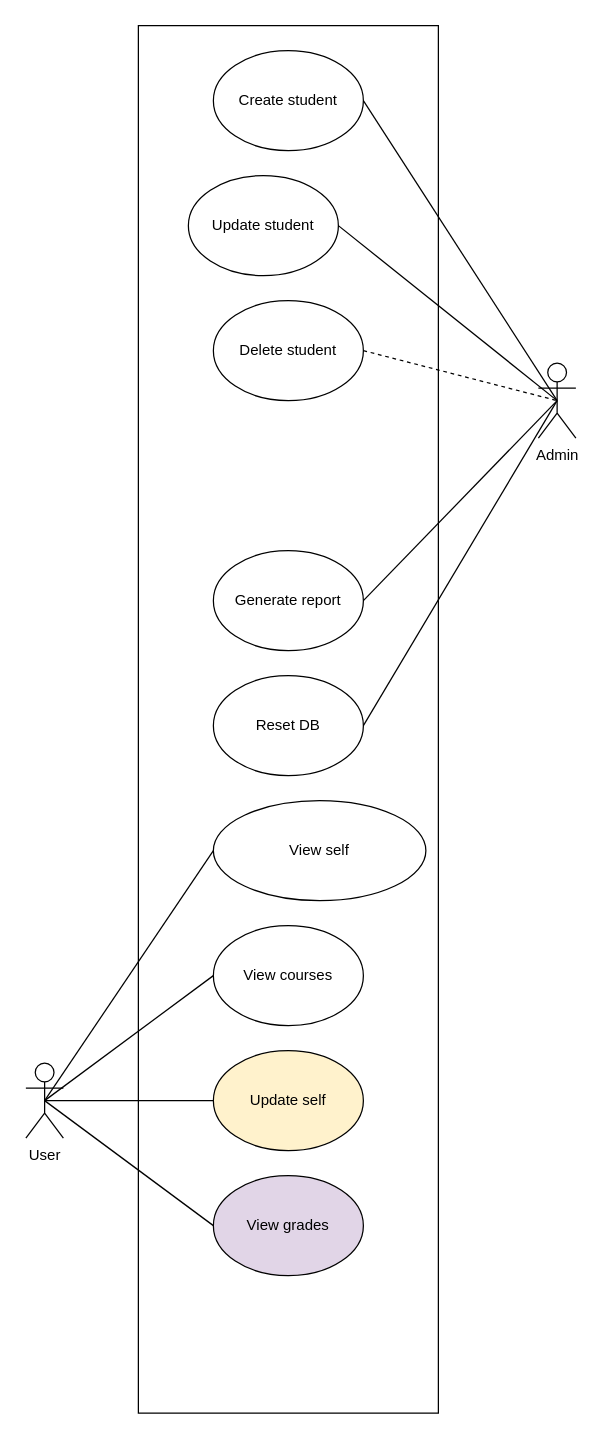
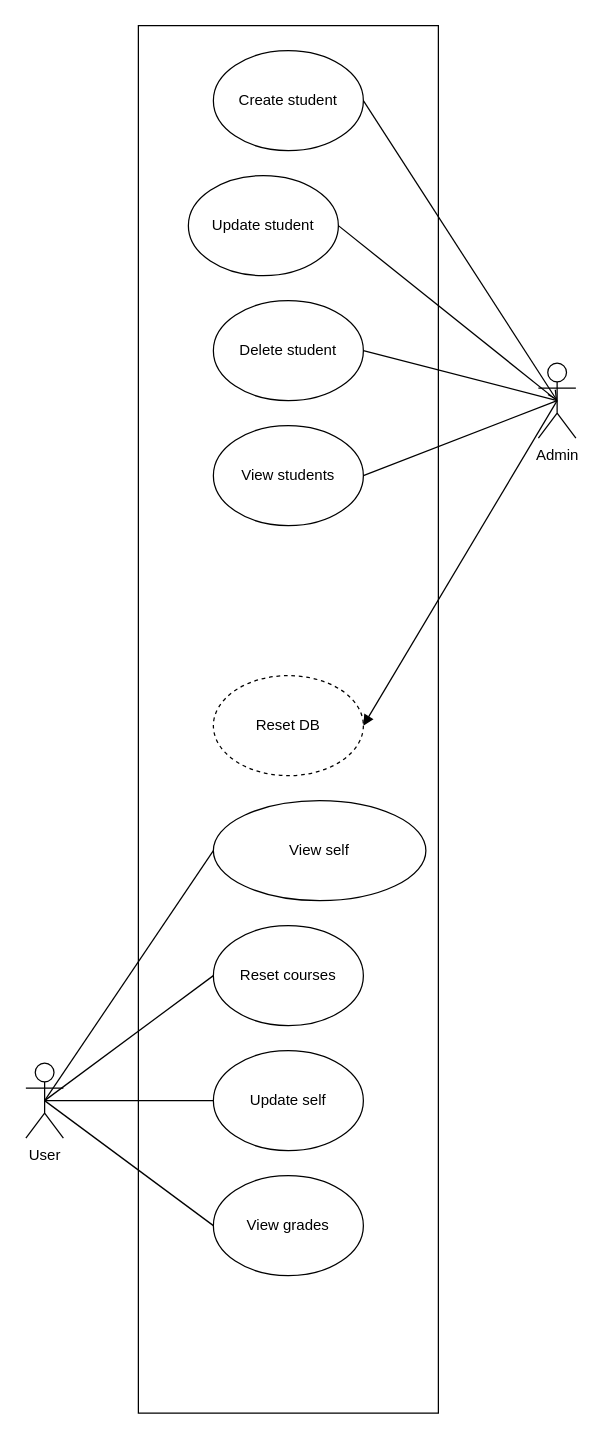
edge "Delete student" -- "Admin": style dashed -> solid
edge "Create student" -- "Admin": arrowhead none -> open
edge "Admin" -- "View students": added
node "View students": added
edge "Admin" -- "Generate report": removed
node "Generate report": removed
edge "Admin" -- "Reset DB": arrowhead none -> block
node "Reset DB": style solid -> dashed
node "View courses": label "View courses" -> "Reset courses"
node "Update self": fillcolor #fff2cc -> #ffffff
node "View grades": fillcolor #e1d5e7 -> #ffffff
